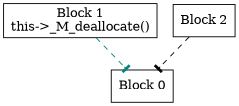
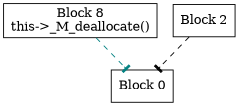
node "Block 1 this->_M_deallocate()": label "Block 1 this->_M_deallocate()" -> "Block 8 this->_M_deallocate()"
